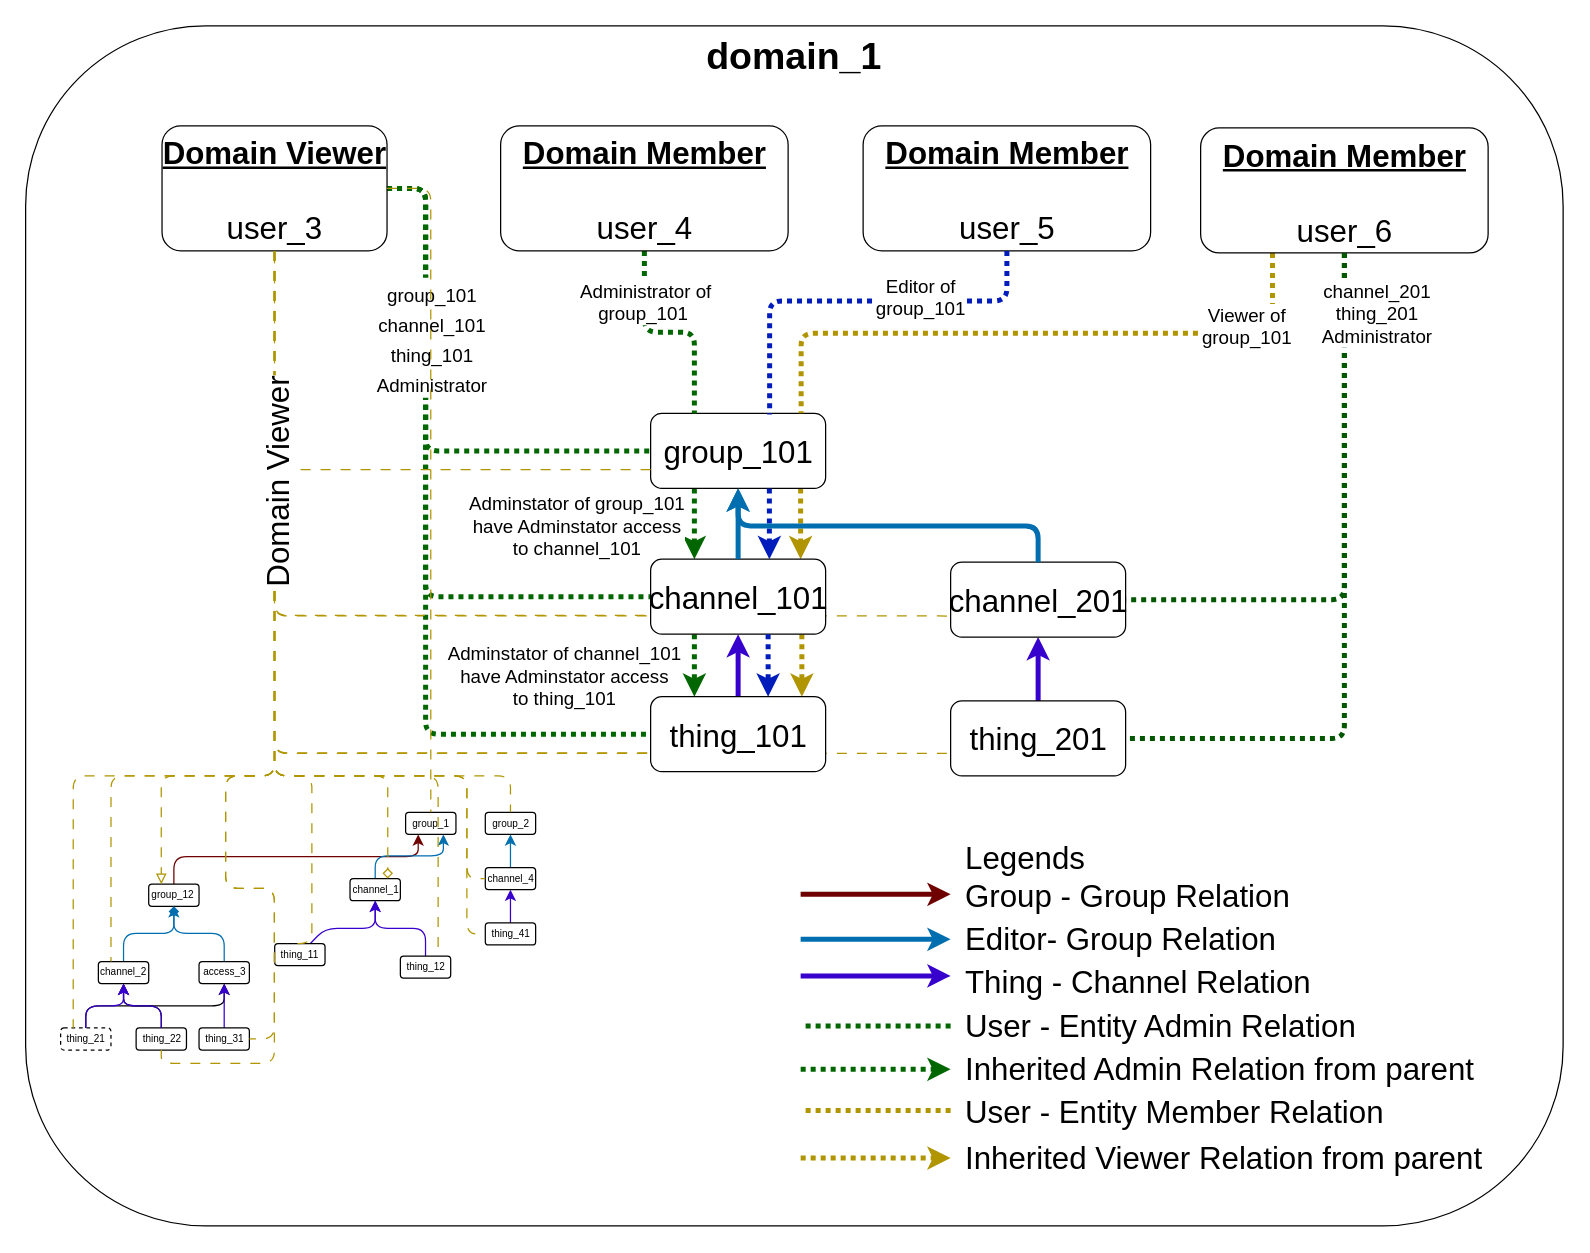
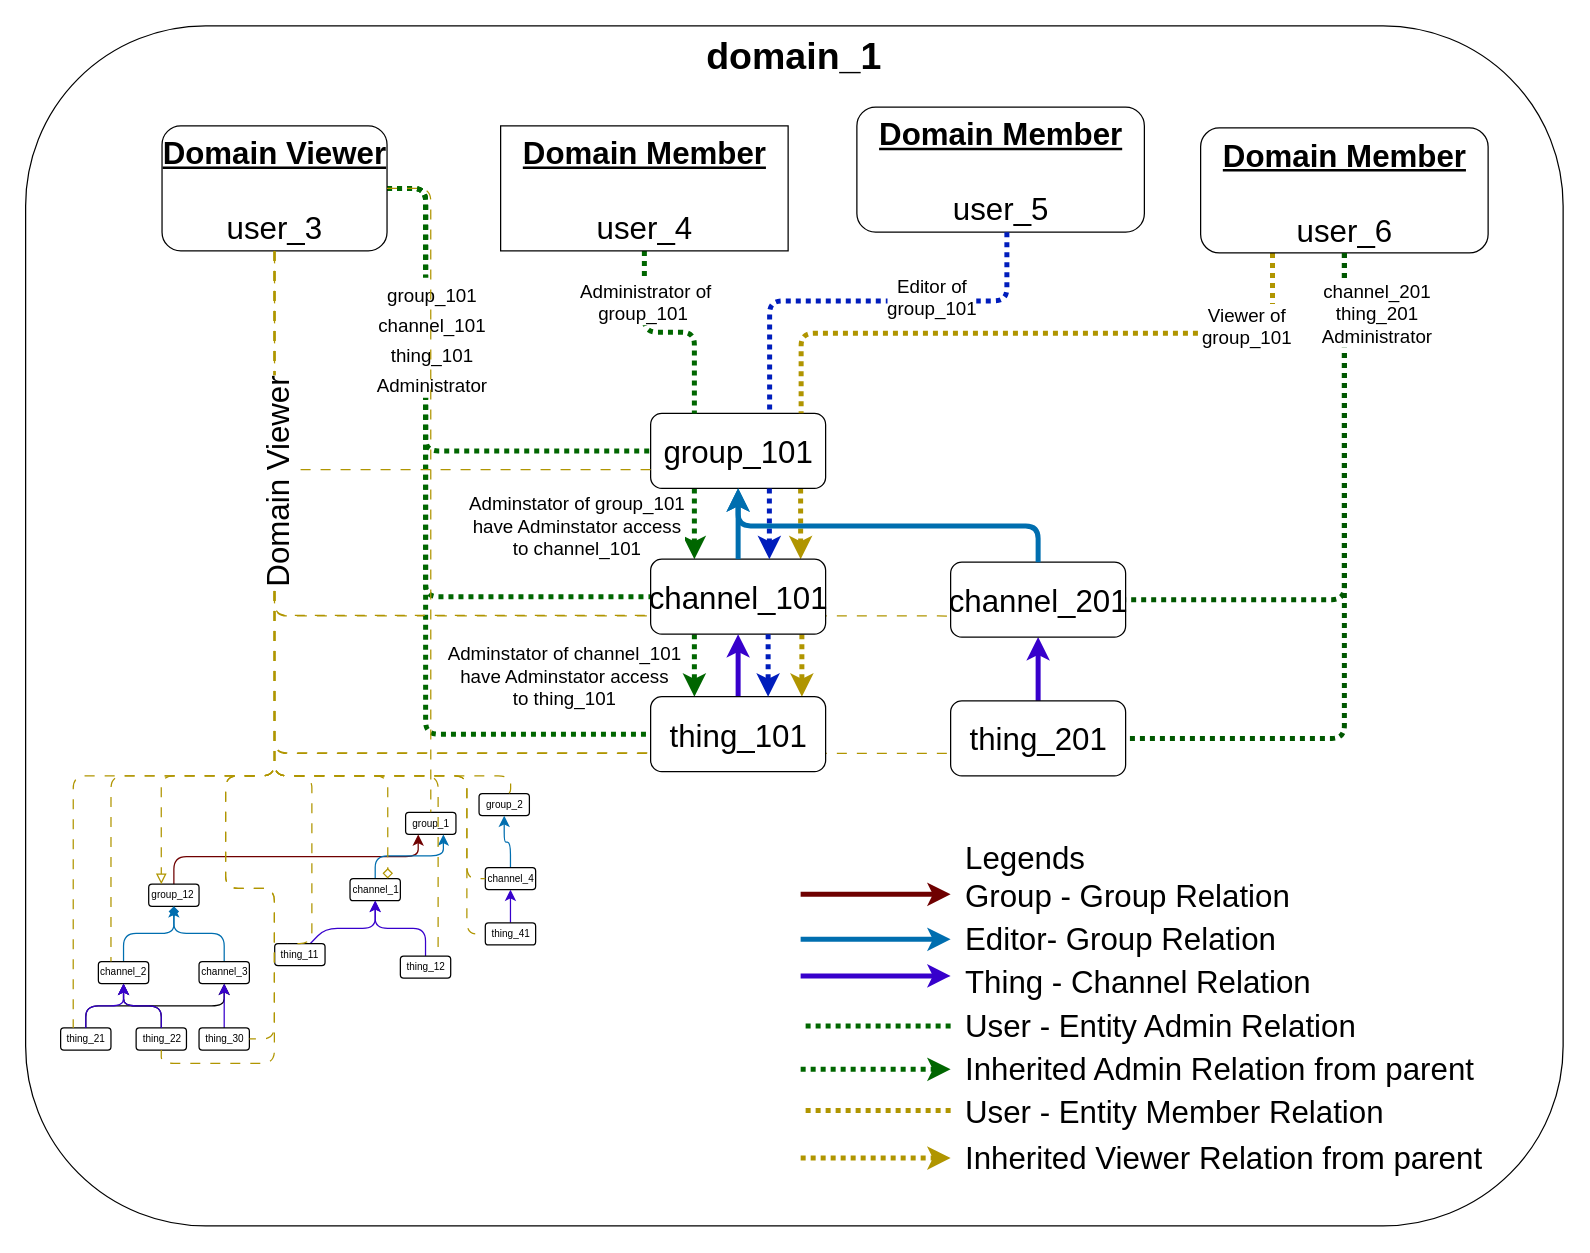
node "Domain Member user_4": shape rounded rectangle -> rectangle
node "Domain Member user_5": moved (1007, 188) -> (1001, 169)
node "group_2": moved (510, 823) -> (504, 804)
node "access_3": label "access_3" -> "channel_3"
node "thing_31": label "thing_31" -> "thing_30"
node "thing_21": style dashed -> solid
